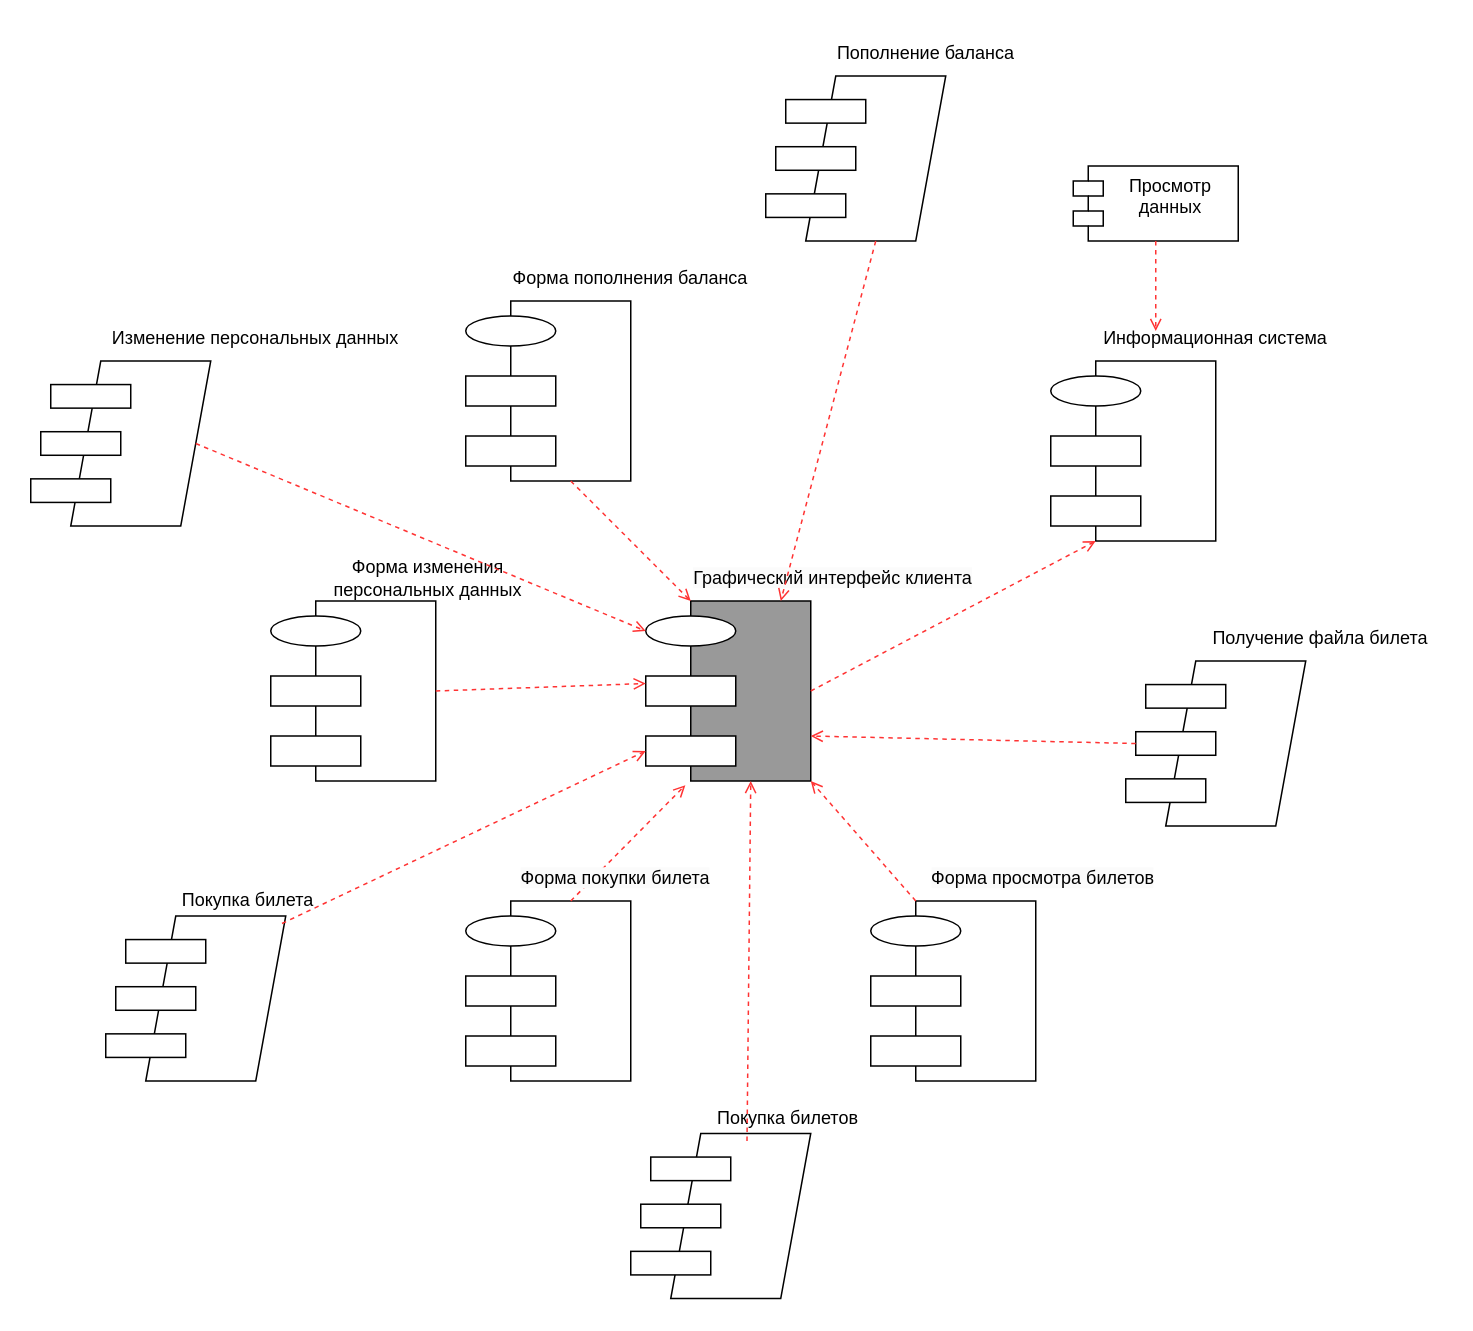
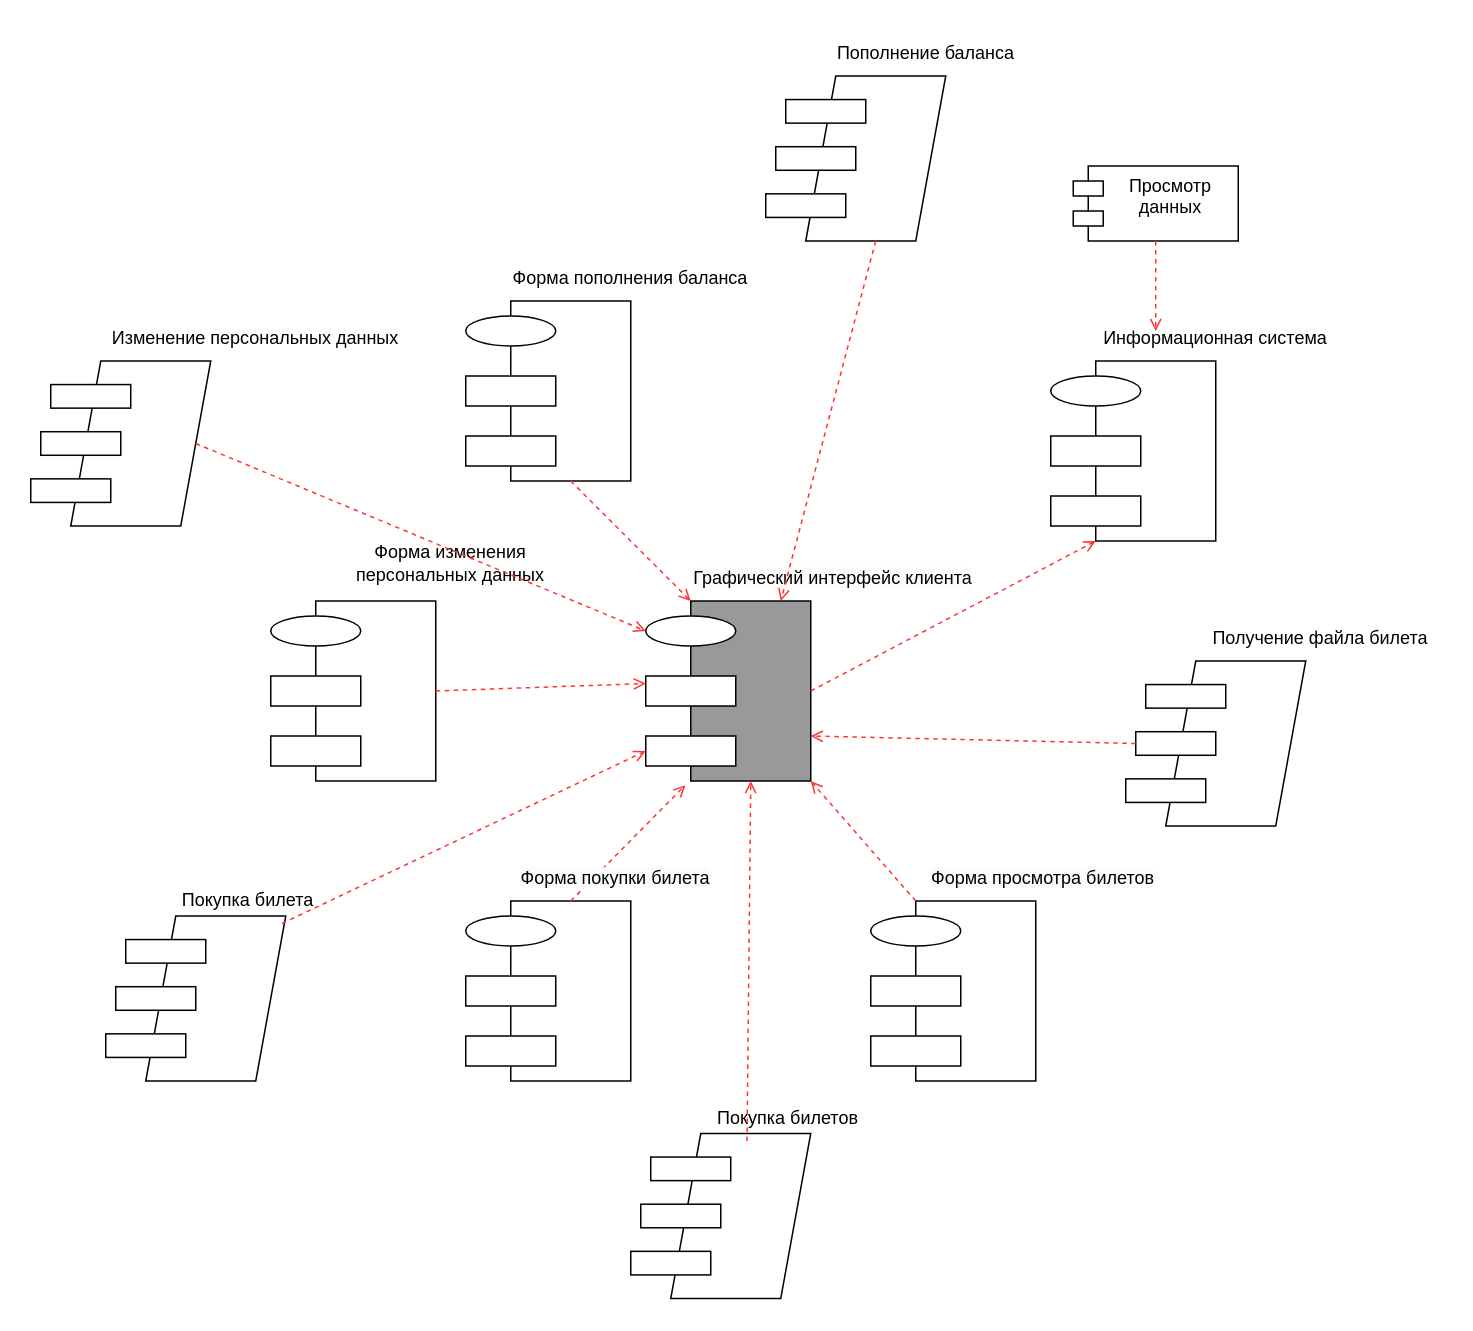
node "Форма изменения персональных данных": moved (428, 578) -> (451, 563)
